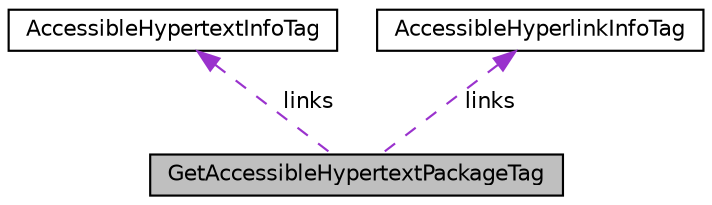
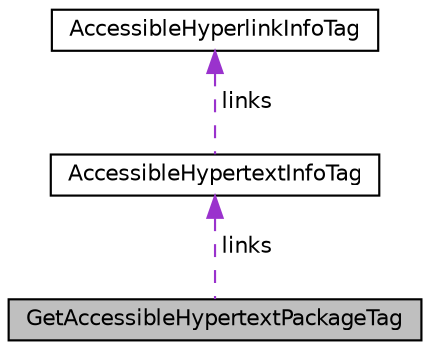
edge "GetAccessibleHypertextPackageTag" -> "AccessibleHyperlinkInfoTag": now "AccessibleHypertextInfoTag" -> "AccessibleHyperlinkInfoTag"
